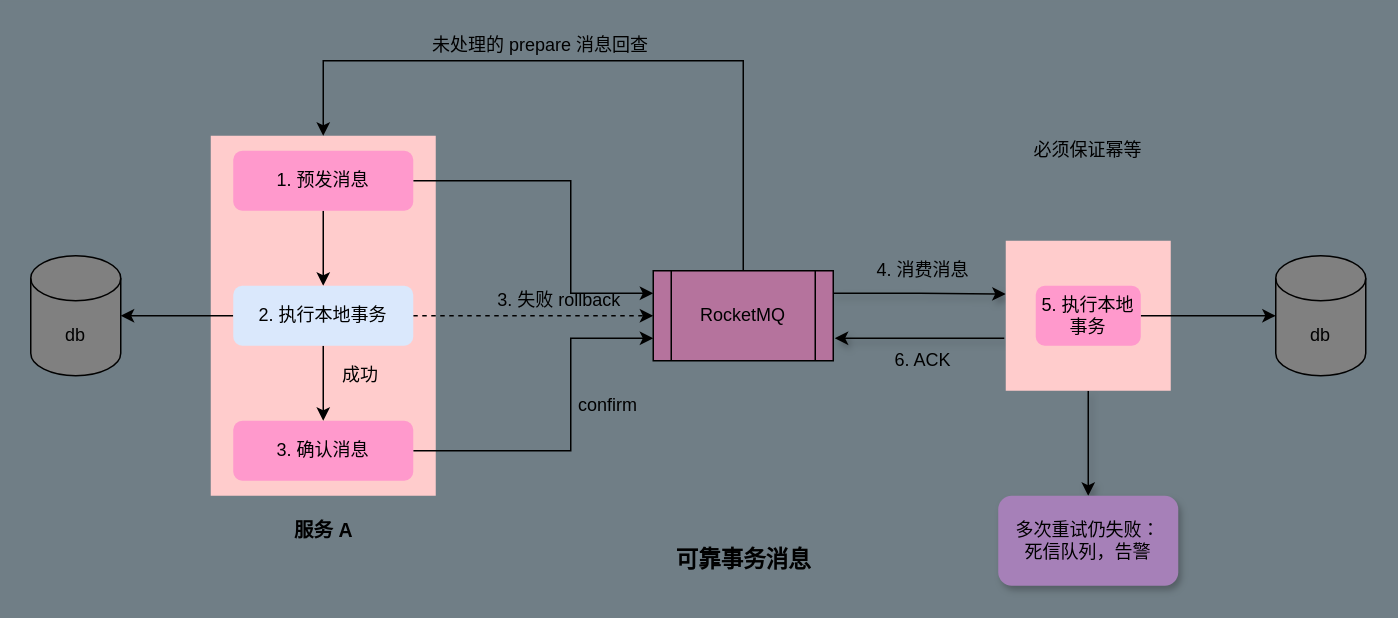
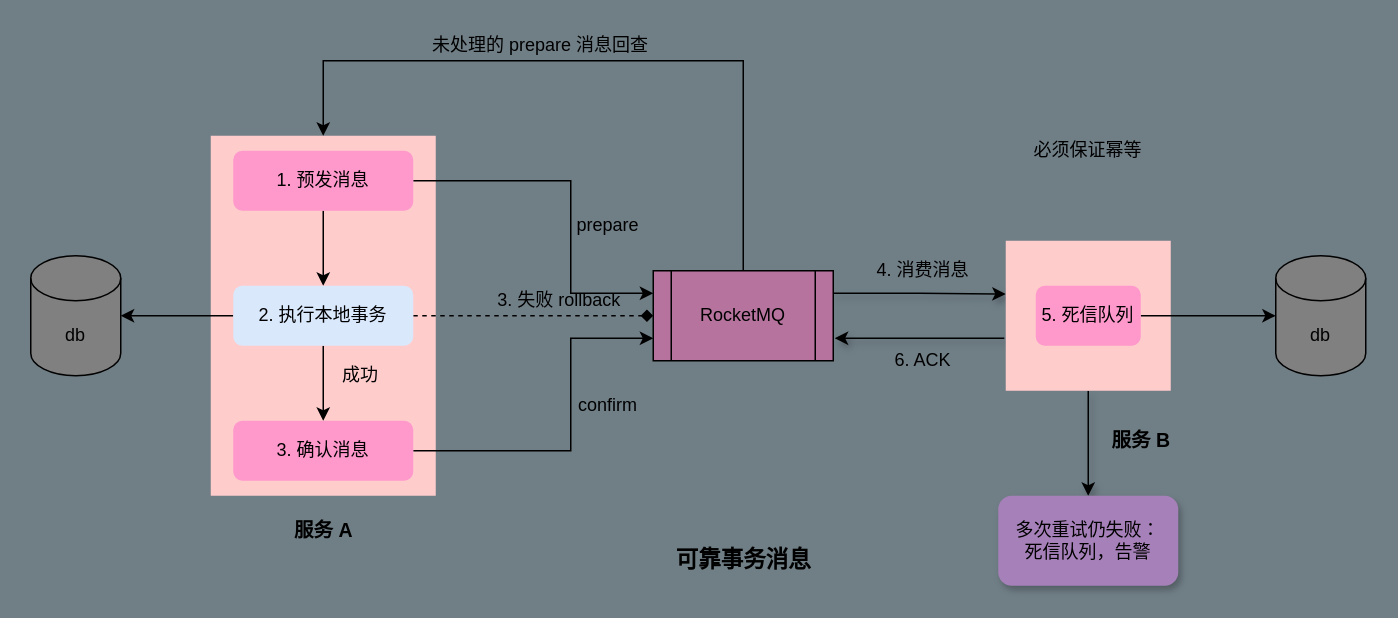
node "prepare": added
edge "2. 执行本地事务" -> "RocketMQ": arrowhead classic -> diamond
node "5. 执行本地事务": label "5. 执行本地事务" -> "5. 死信队列"
node "服务 B": added
